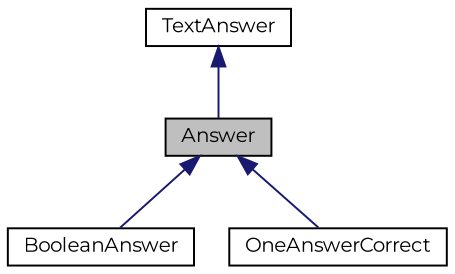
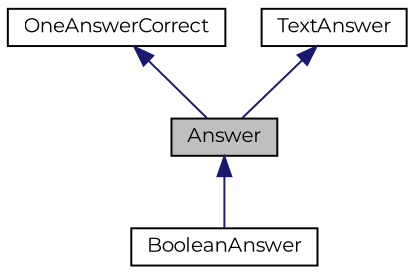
edge "OneAnswerCorrect" -> "Answer": reversed
